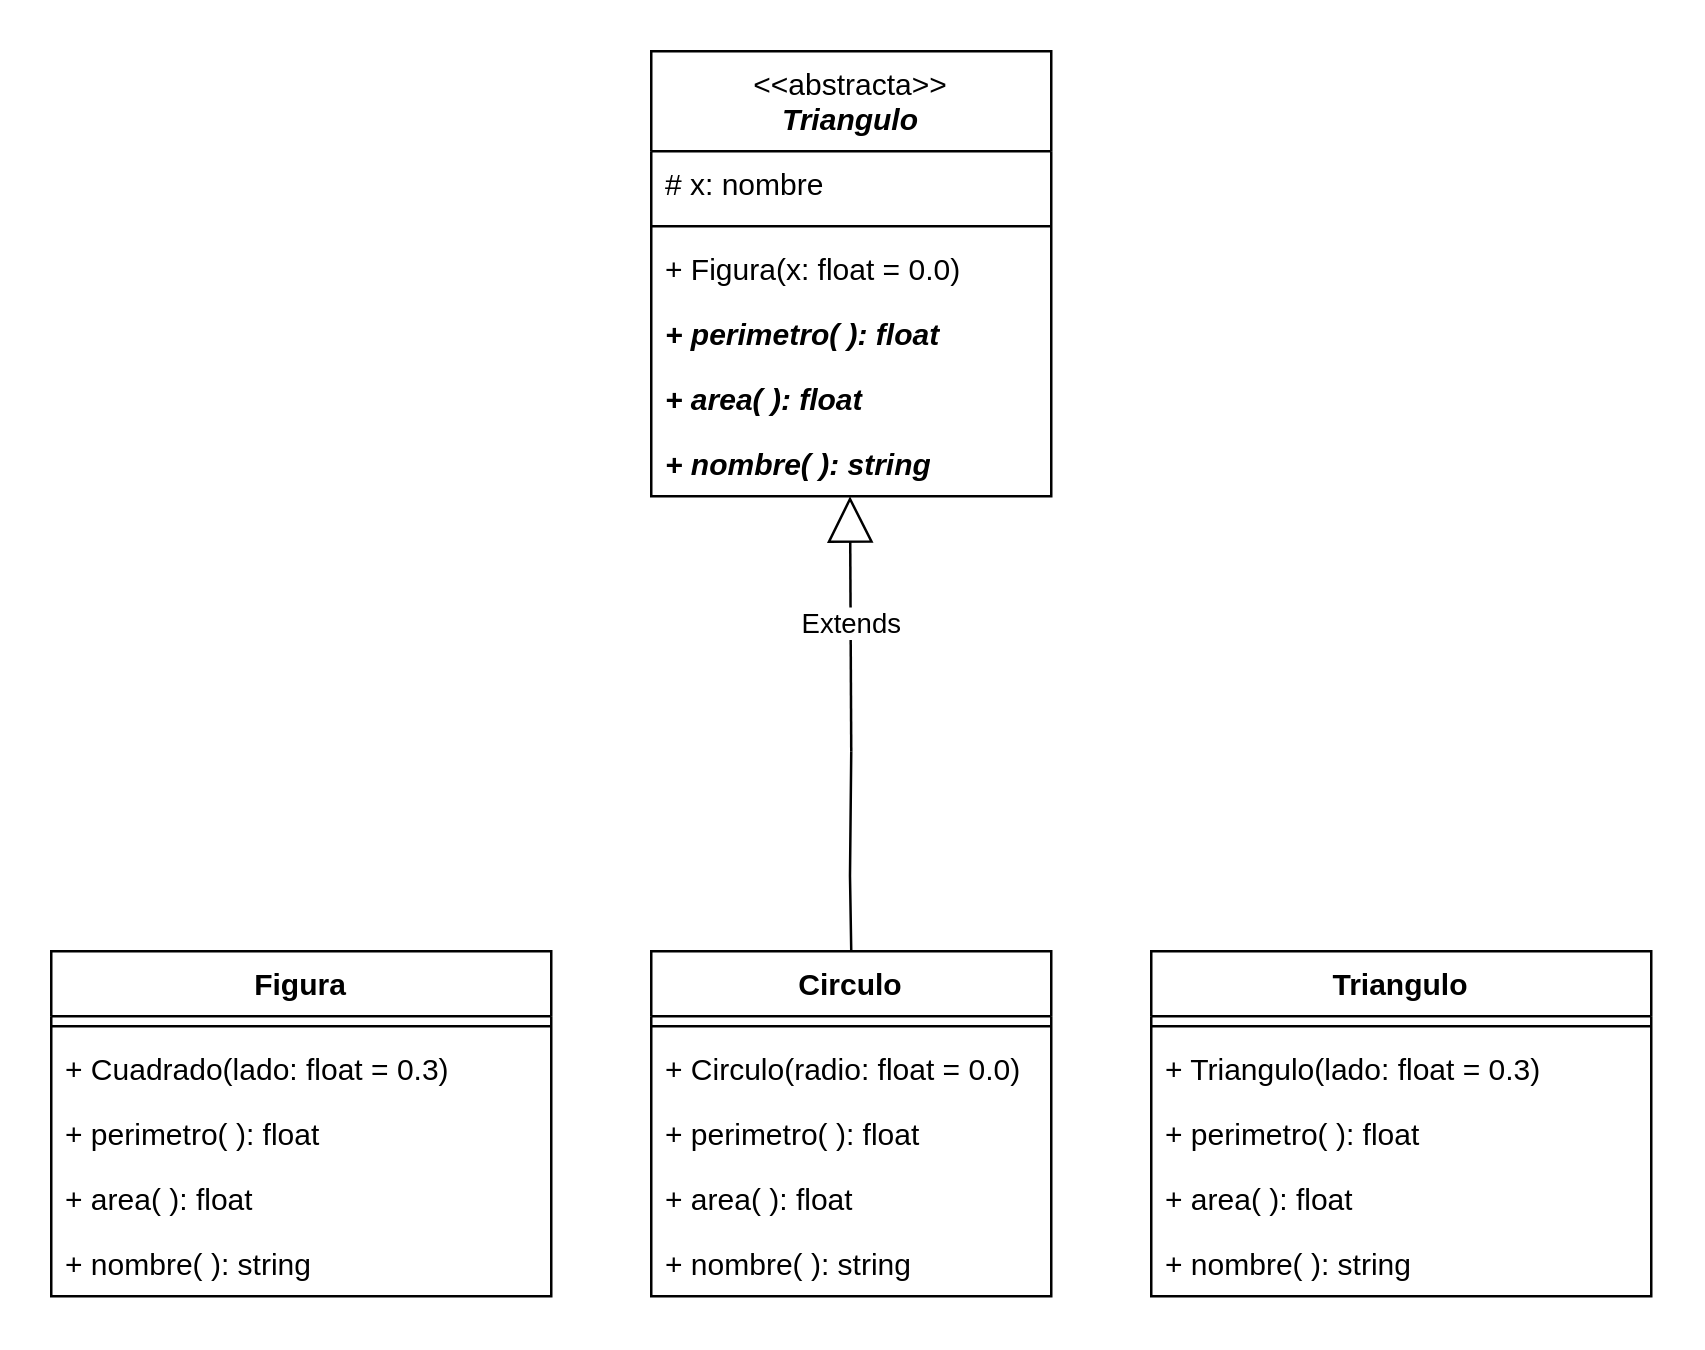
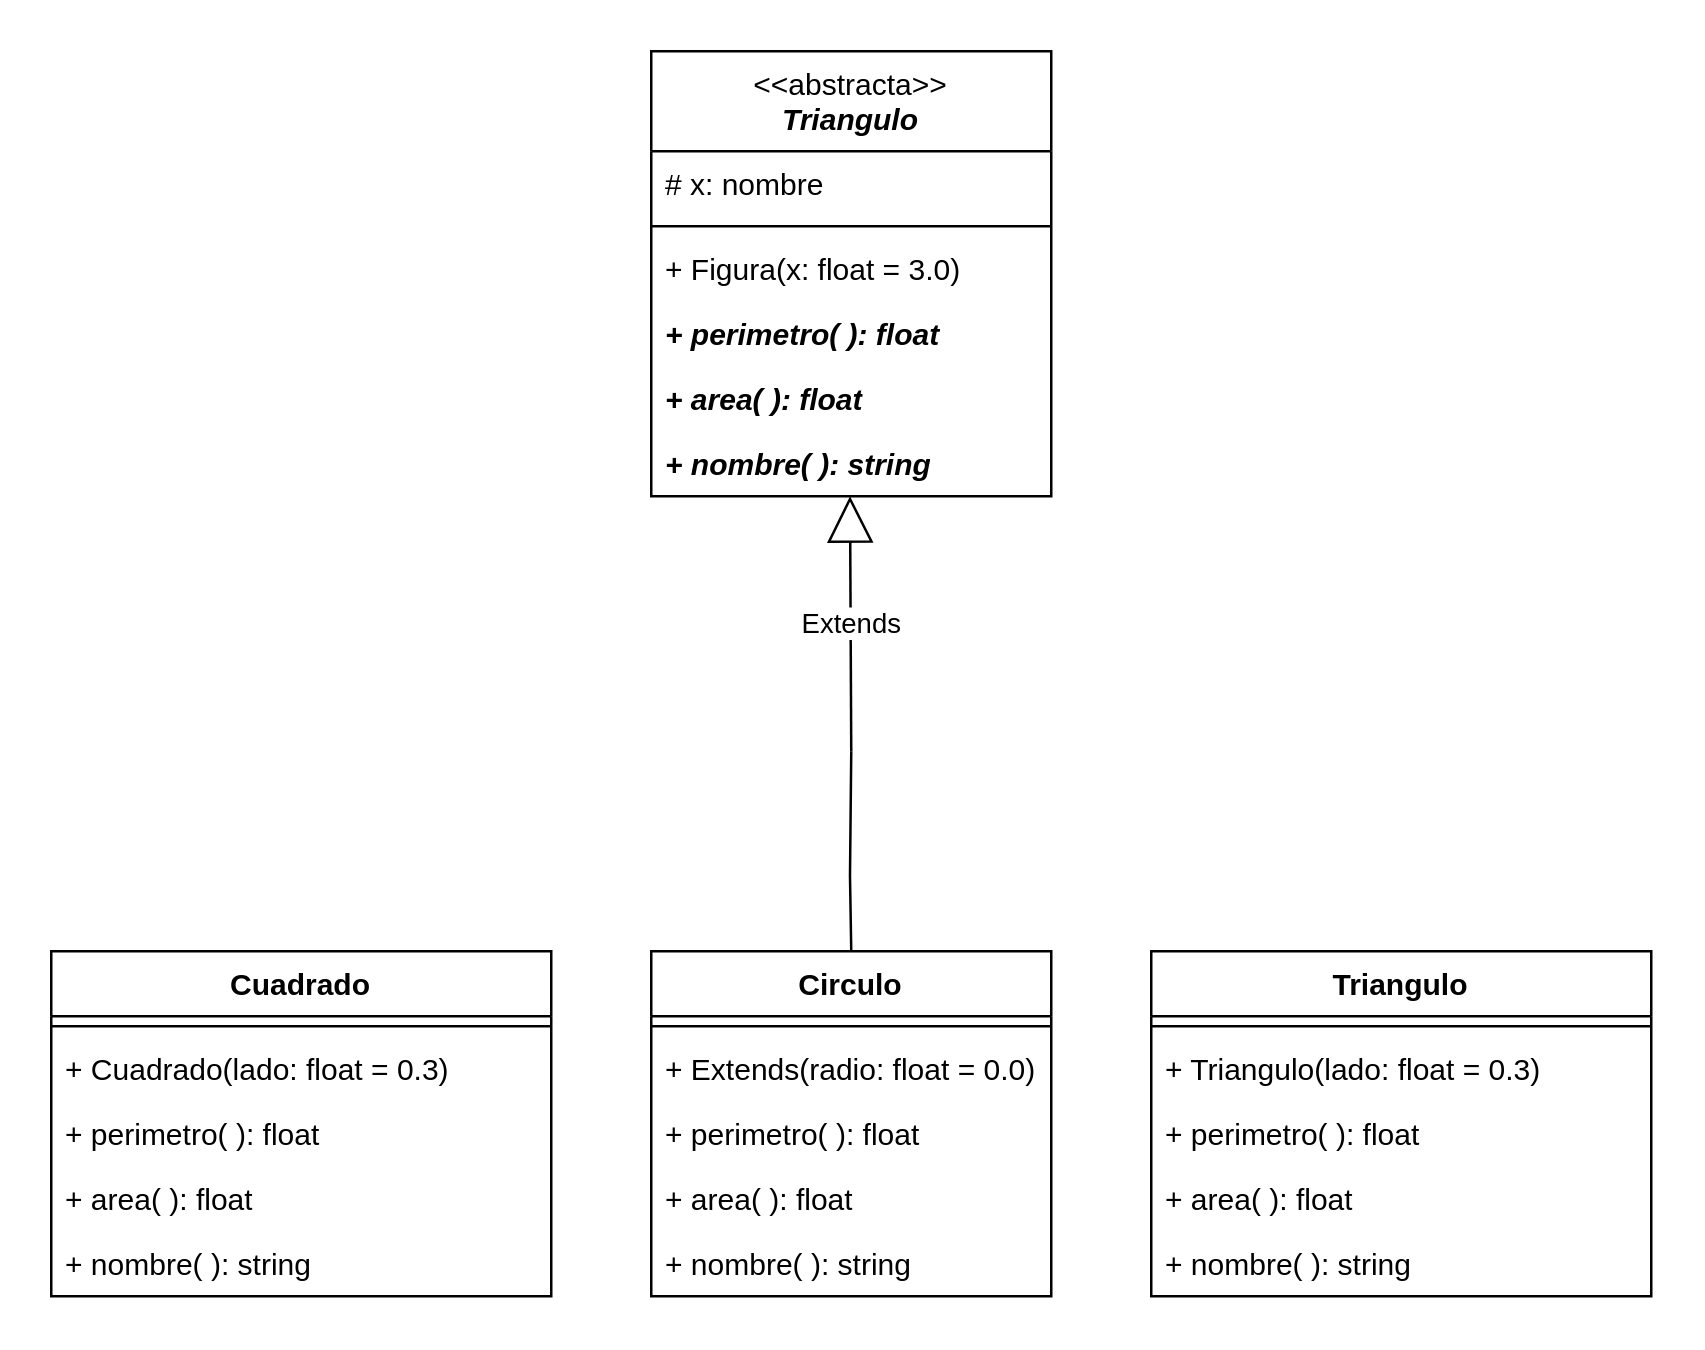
node "+ Figura(x: float = 0.0)": label "+ Figura(x: float = 0.0)" -> "+ Figura(x: float = 3.0)"
node "Figura": label "Figura" -> "Cuadrado"
node "+ Circulo(radio: float = 0.0)": label "+ Circulo(radio: float = 0.0)" -> "+ Extends(radio: float = 0.0)"
